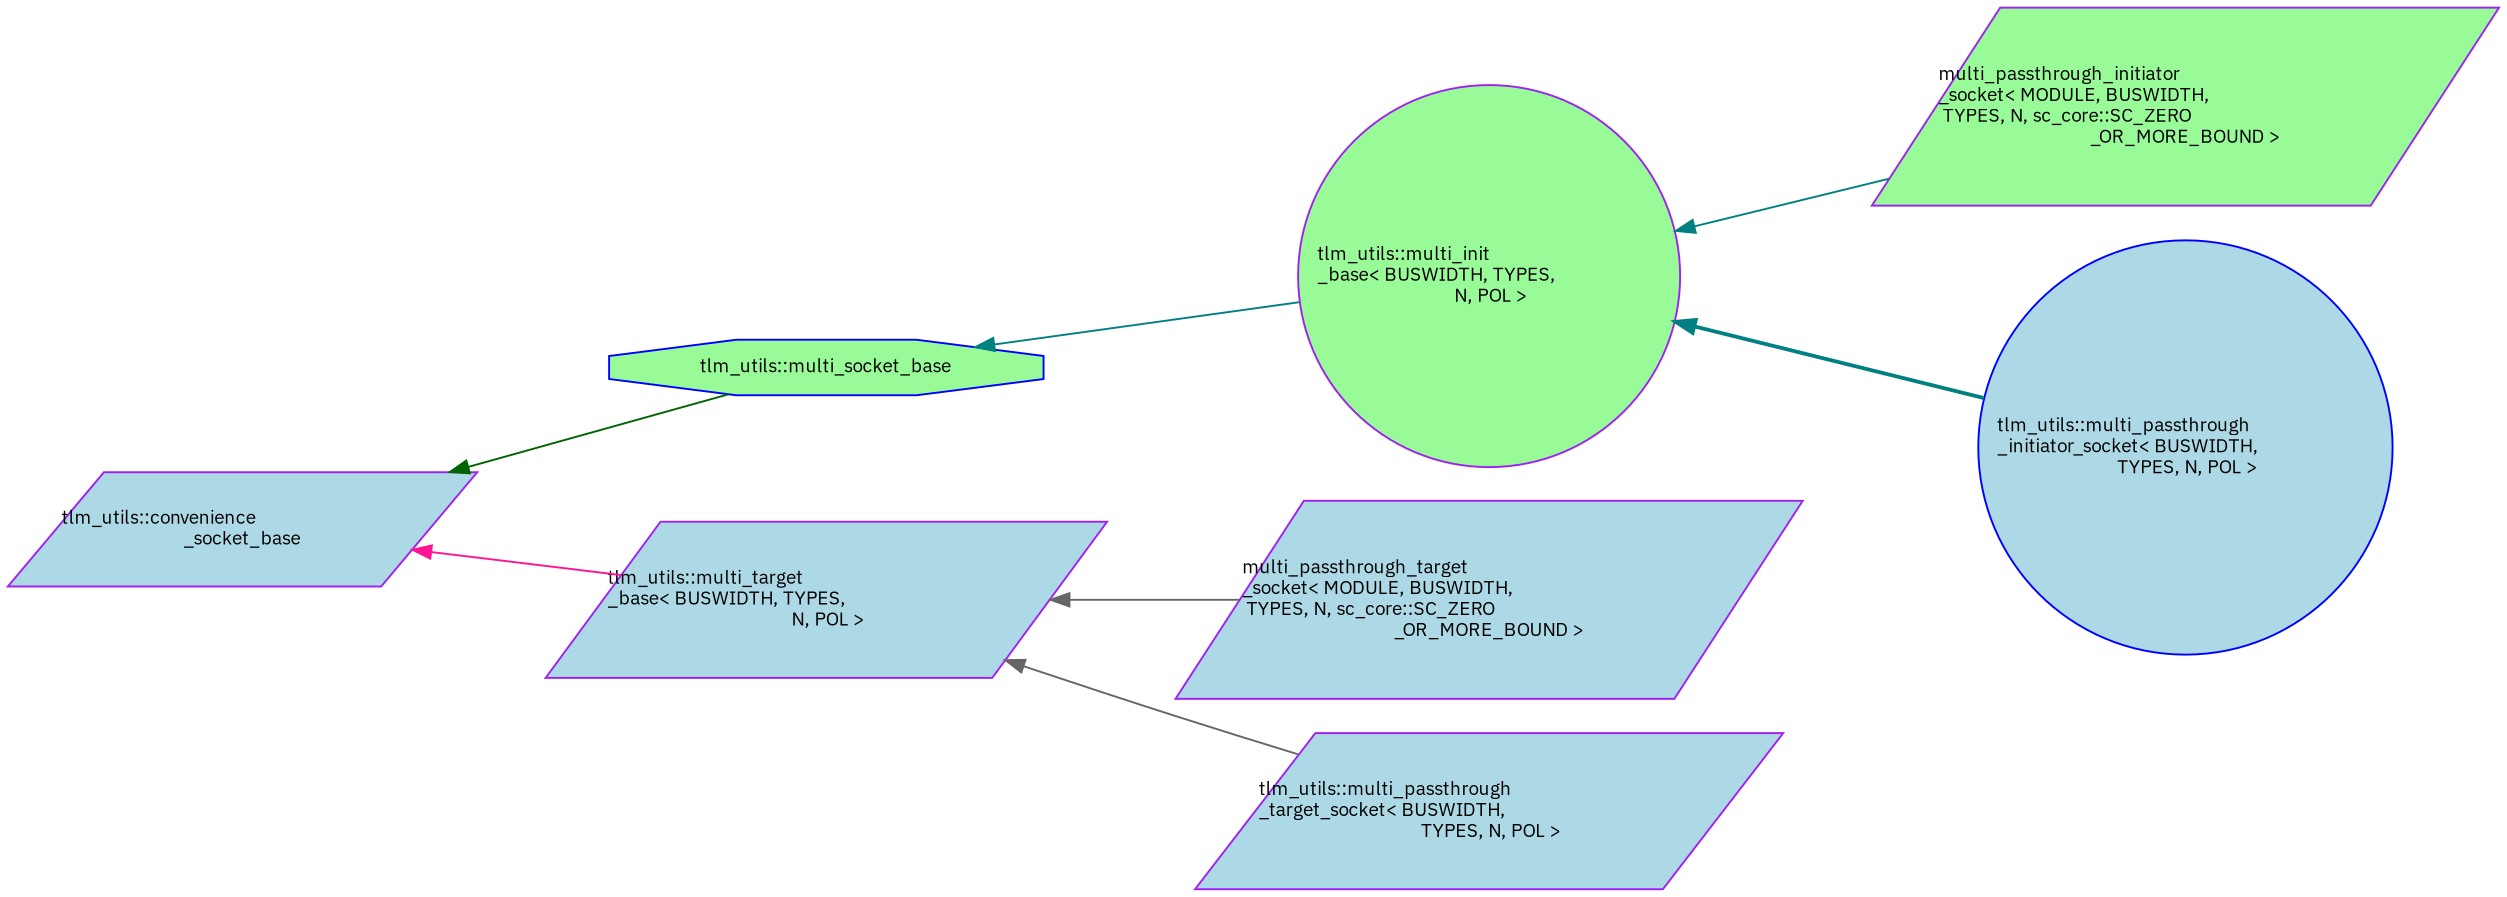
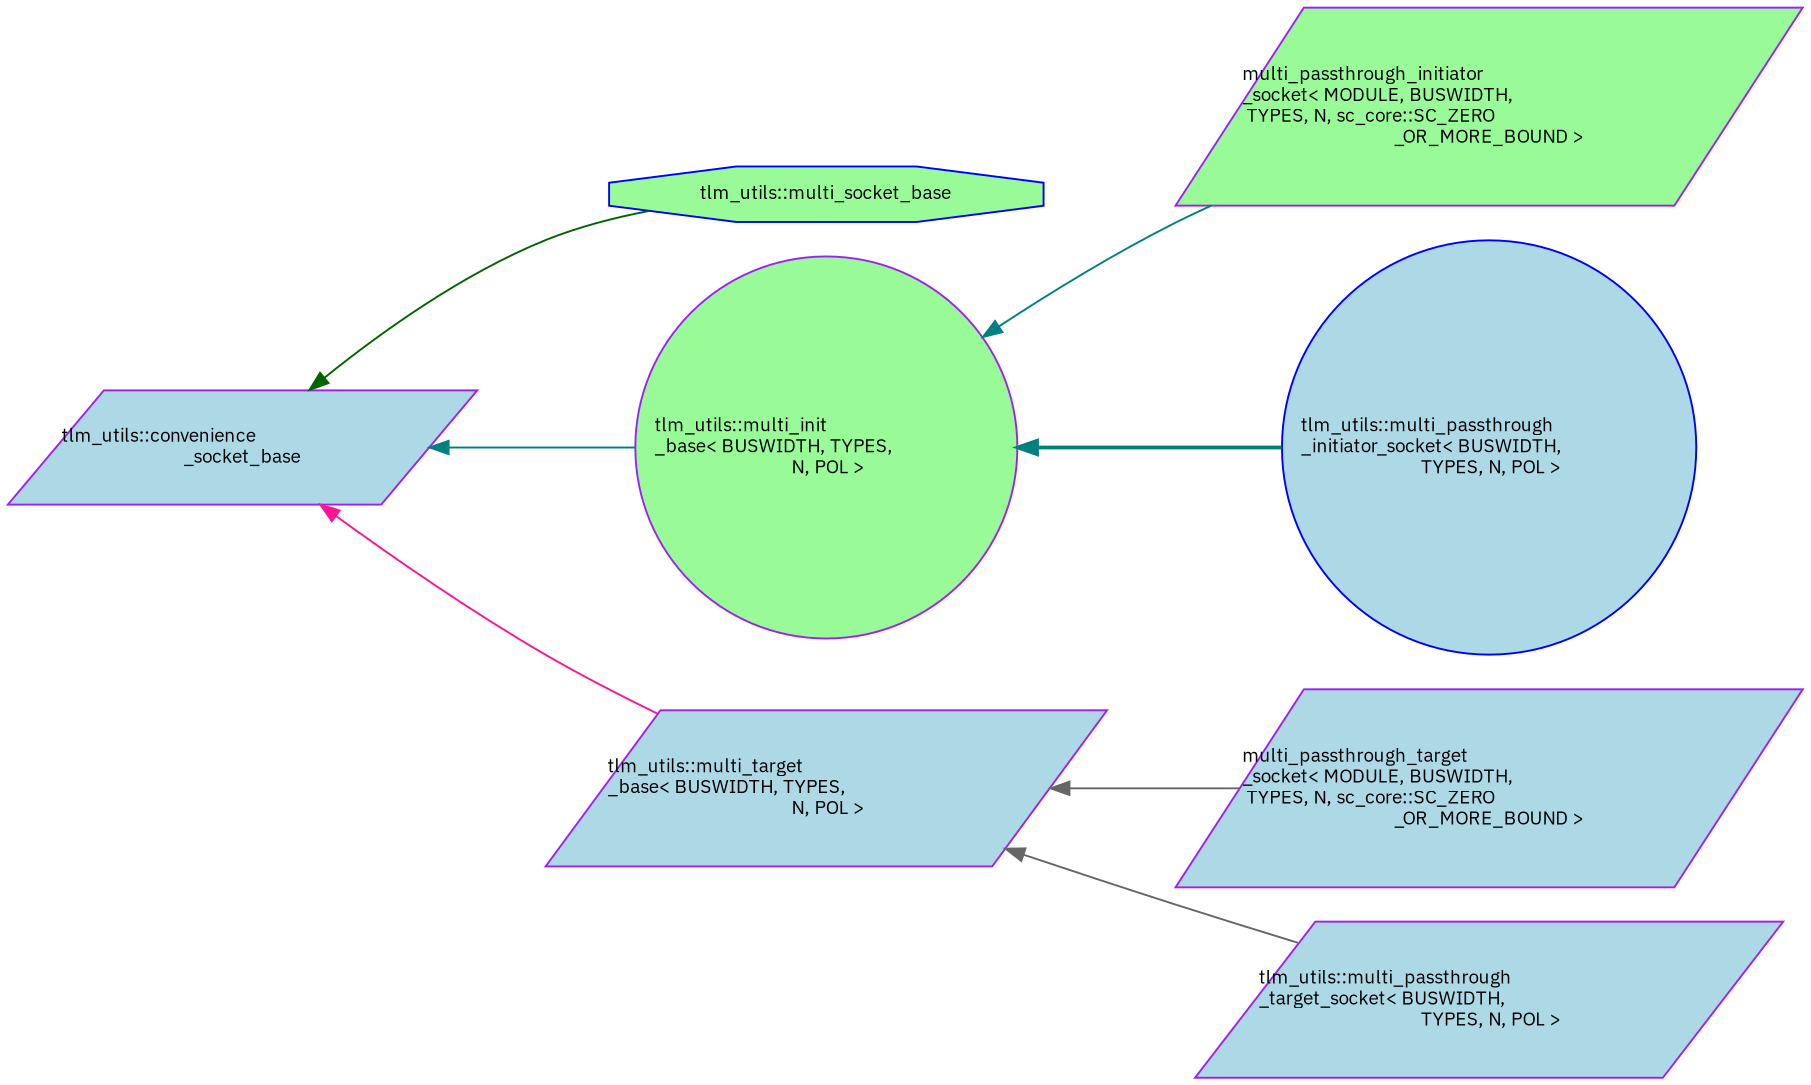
edge "tlm_utils::multi_init _base< BUSWIDTH, TYPES, N, POL >" -> "tlm_utils::multi_socket_base": now "tlm_utils::multi_init _base< BUSWIDTH, TYPES, N, POL >" -> "tlm_utils::convenience _socket_base"
